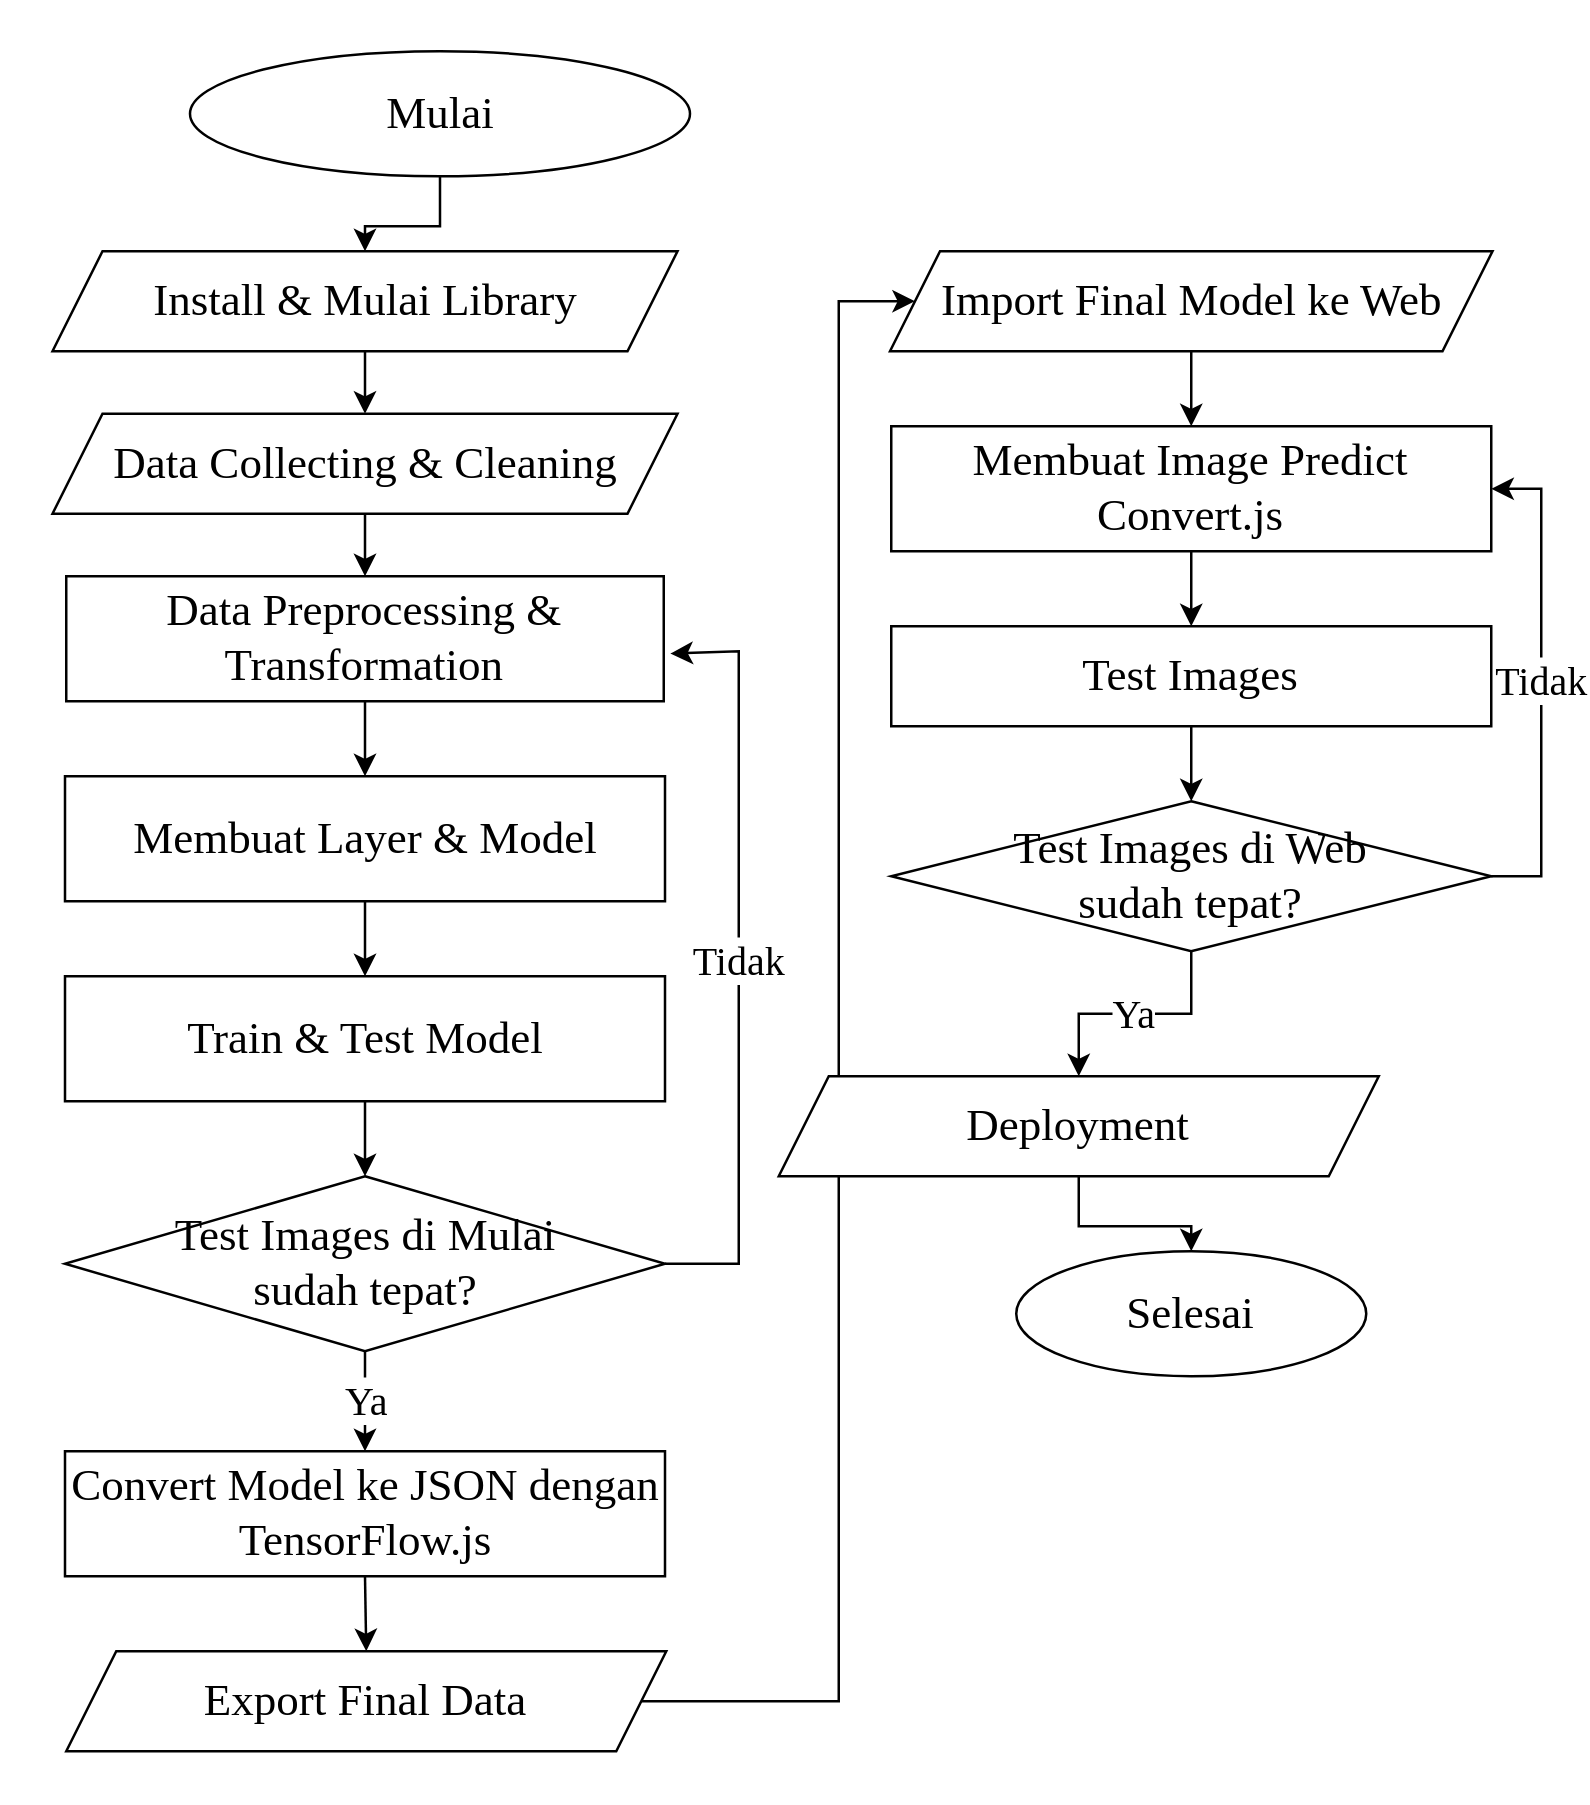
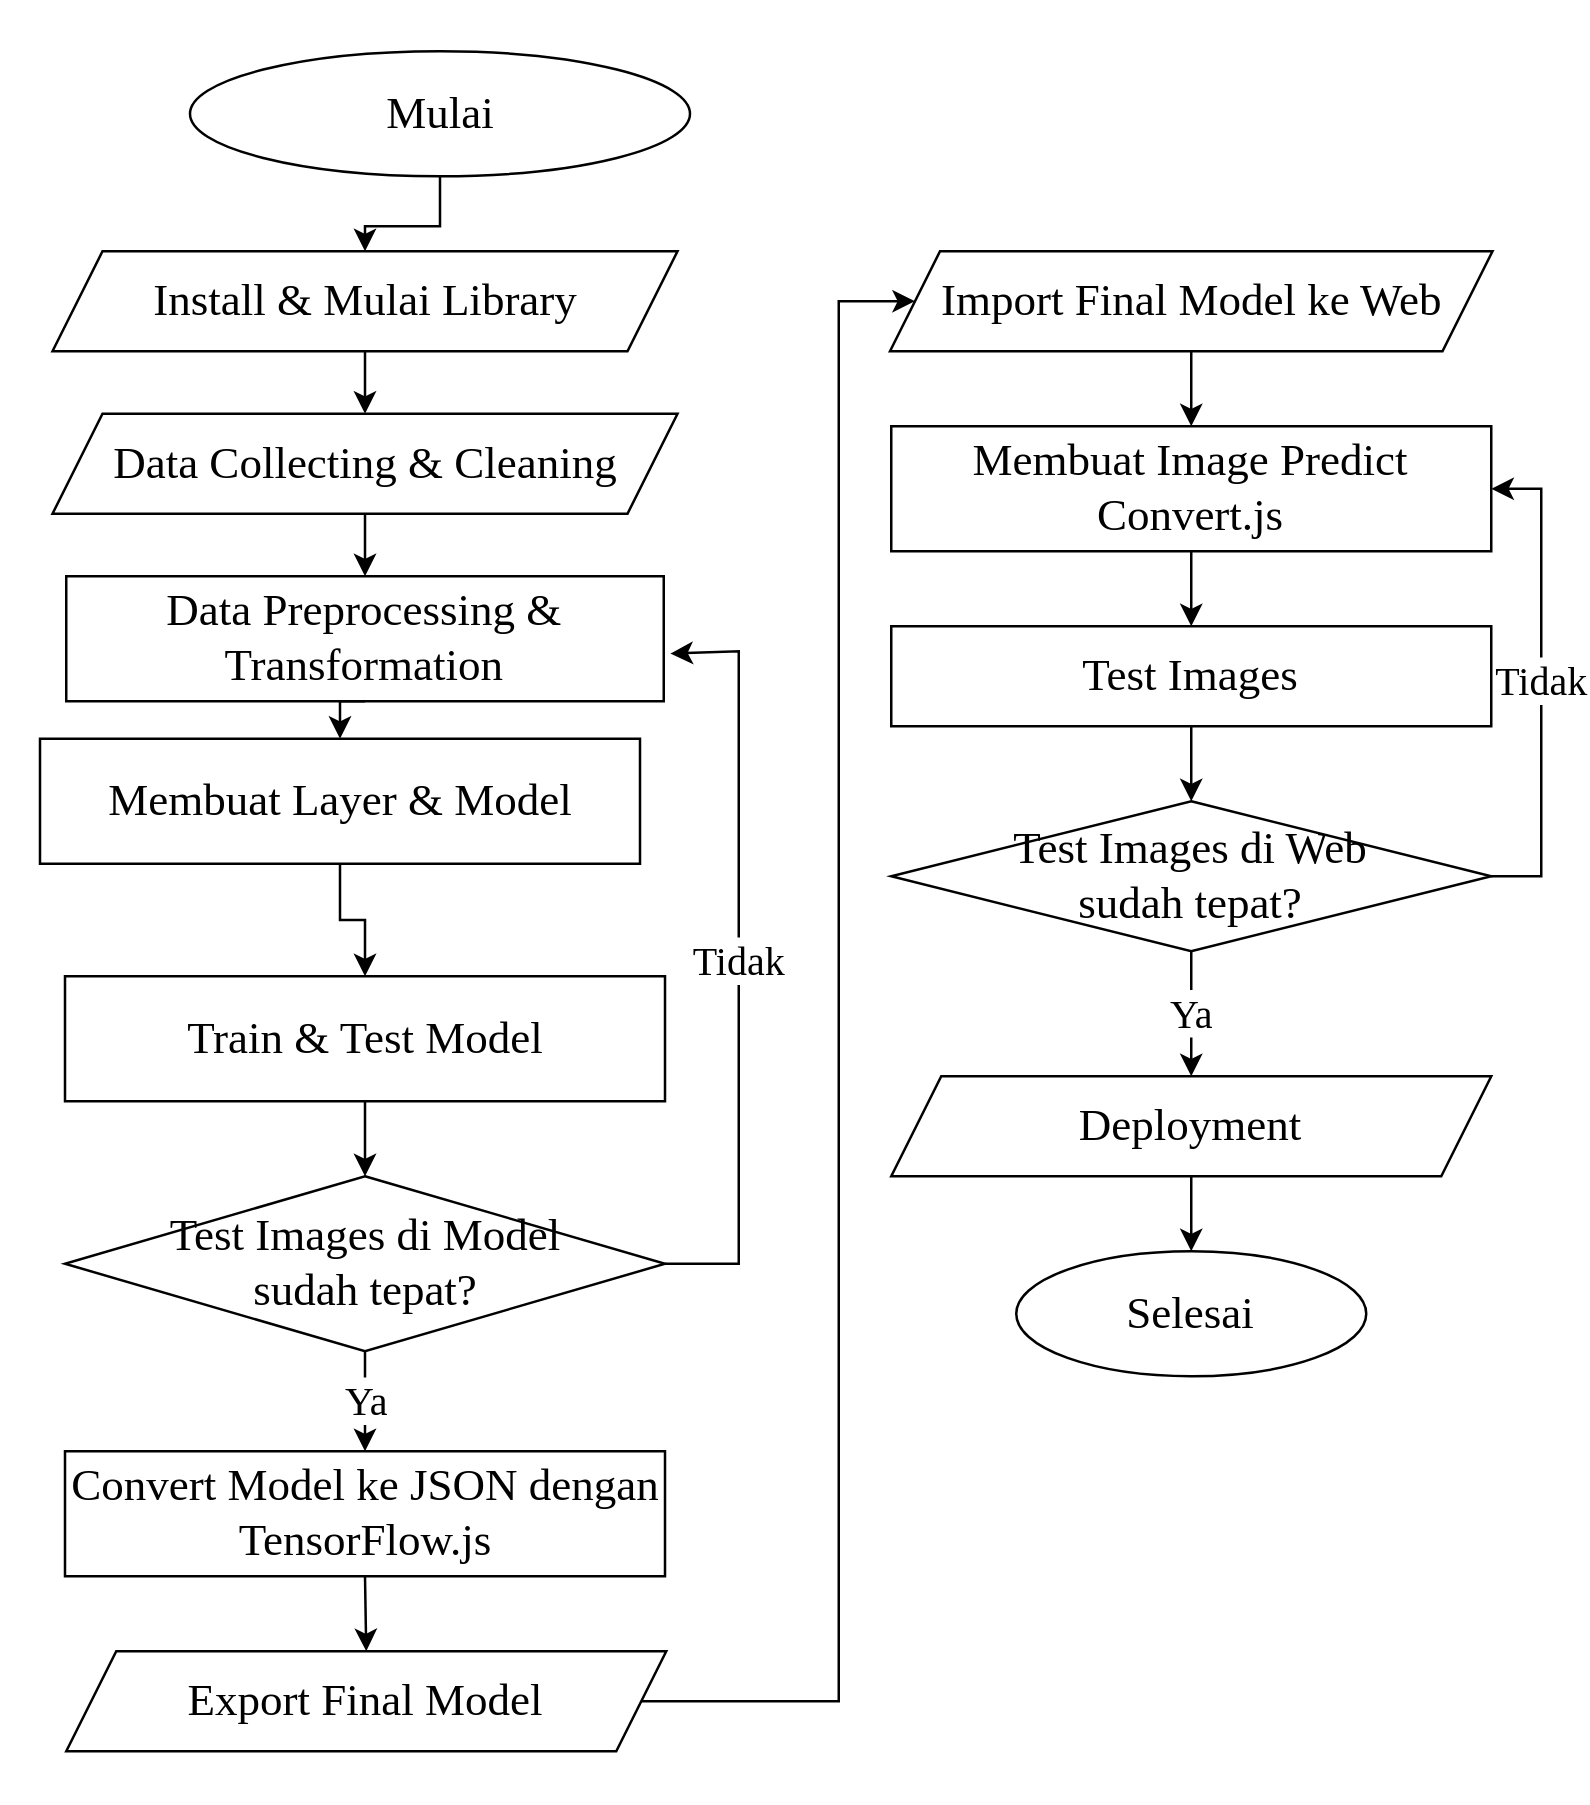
node "Membuat Layer & Model": moved (365, 839) -> (340, 801)
node "Deployment": moved (1079, 1126) -> (1191, 1126)
node "Test Images di Mulai sudah tepat?": label "Test Images di Mulai sudah tepat?" -> "Test Images di Model sudah tepat?"
node "Export Final Data": label "Export Final Data" -> "Export Final Model"
